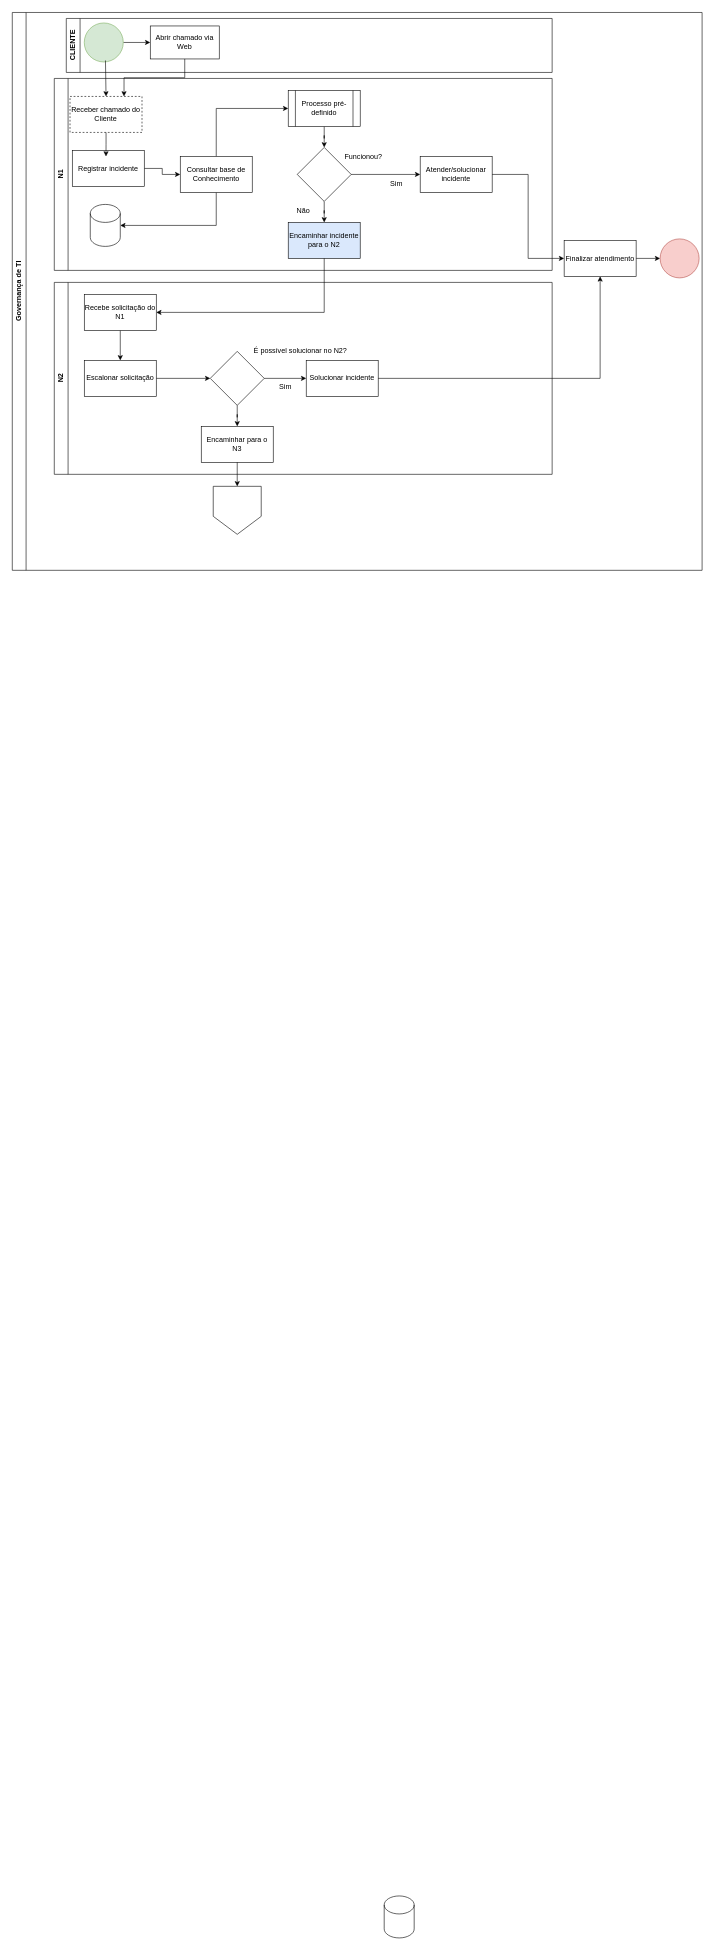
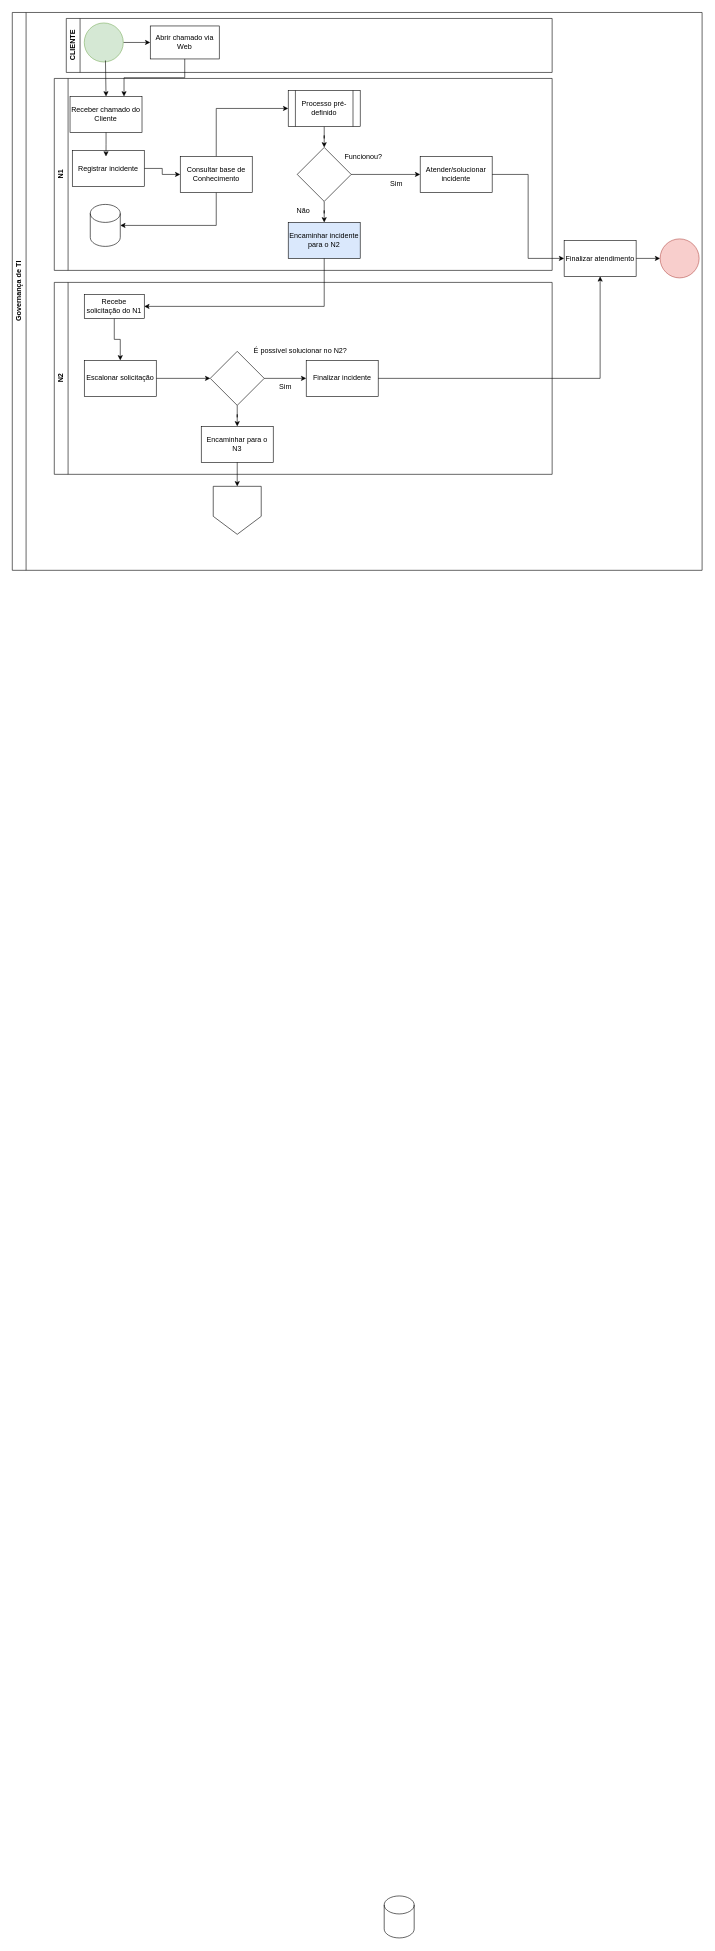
node "Receber chamado do Cliente": style dashed -> solid
node "Recebe solicitação do N1": size 72x36 -> 60x24
node "Solucionar incidente": label "Solucionar incidente" -> "Finalizar incidente"
